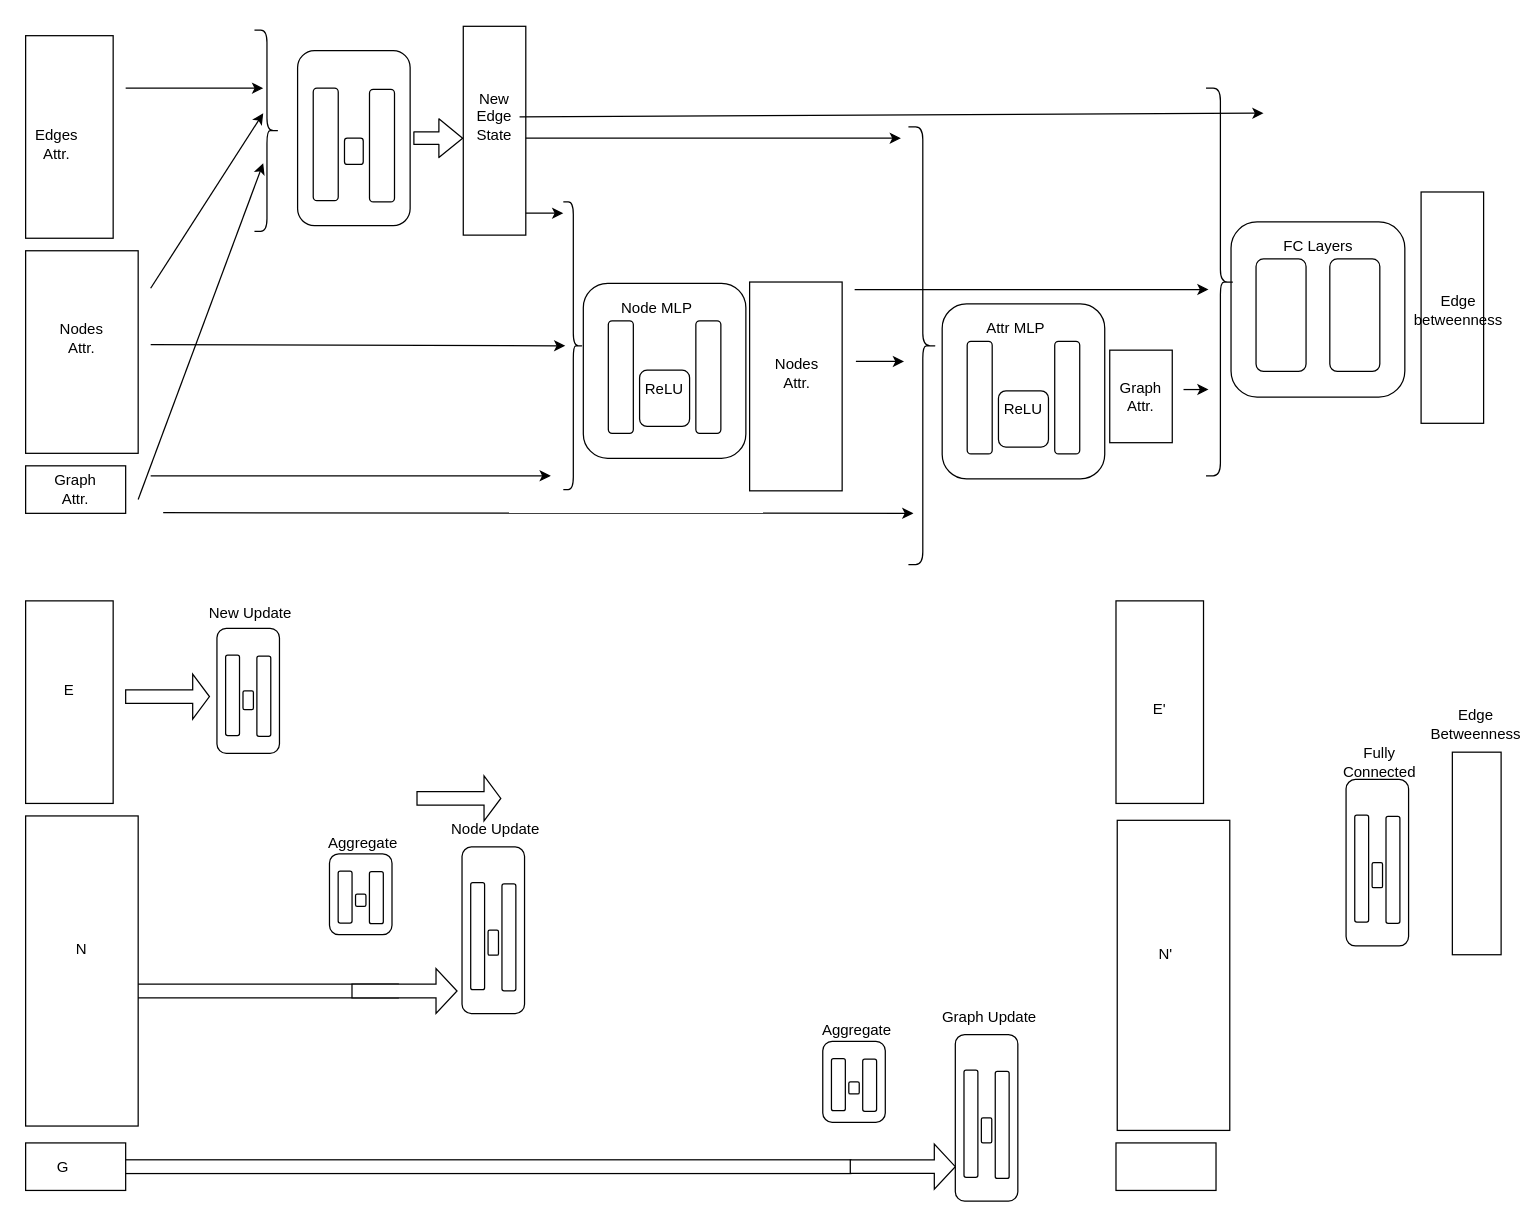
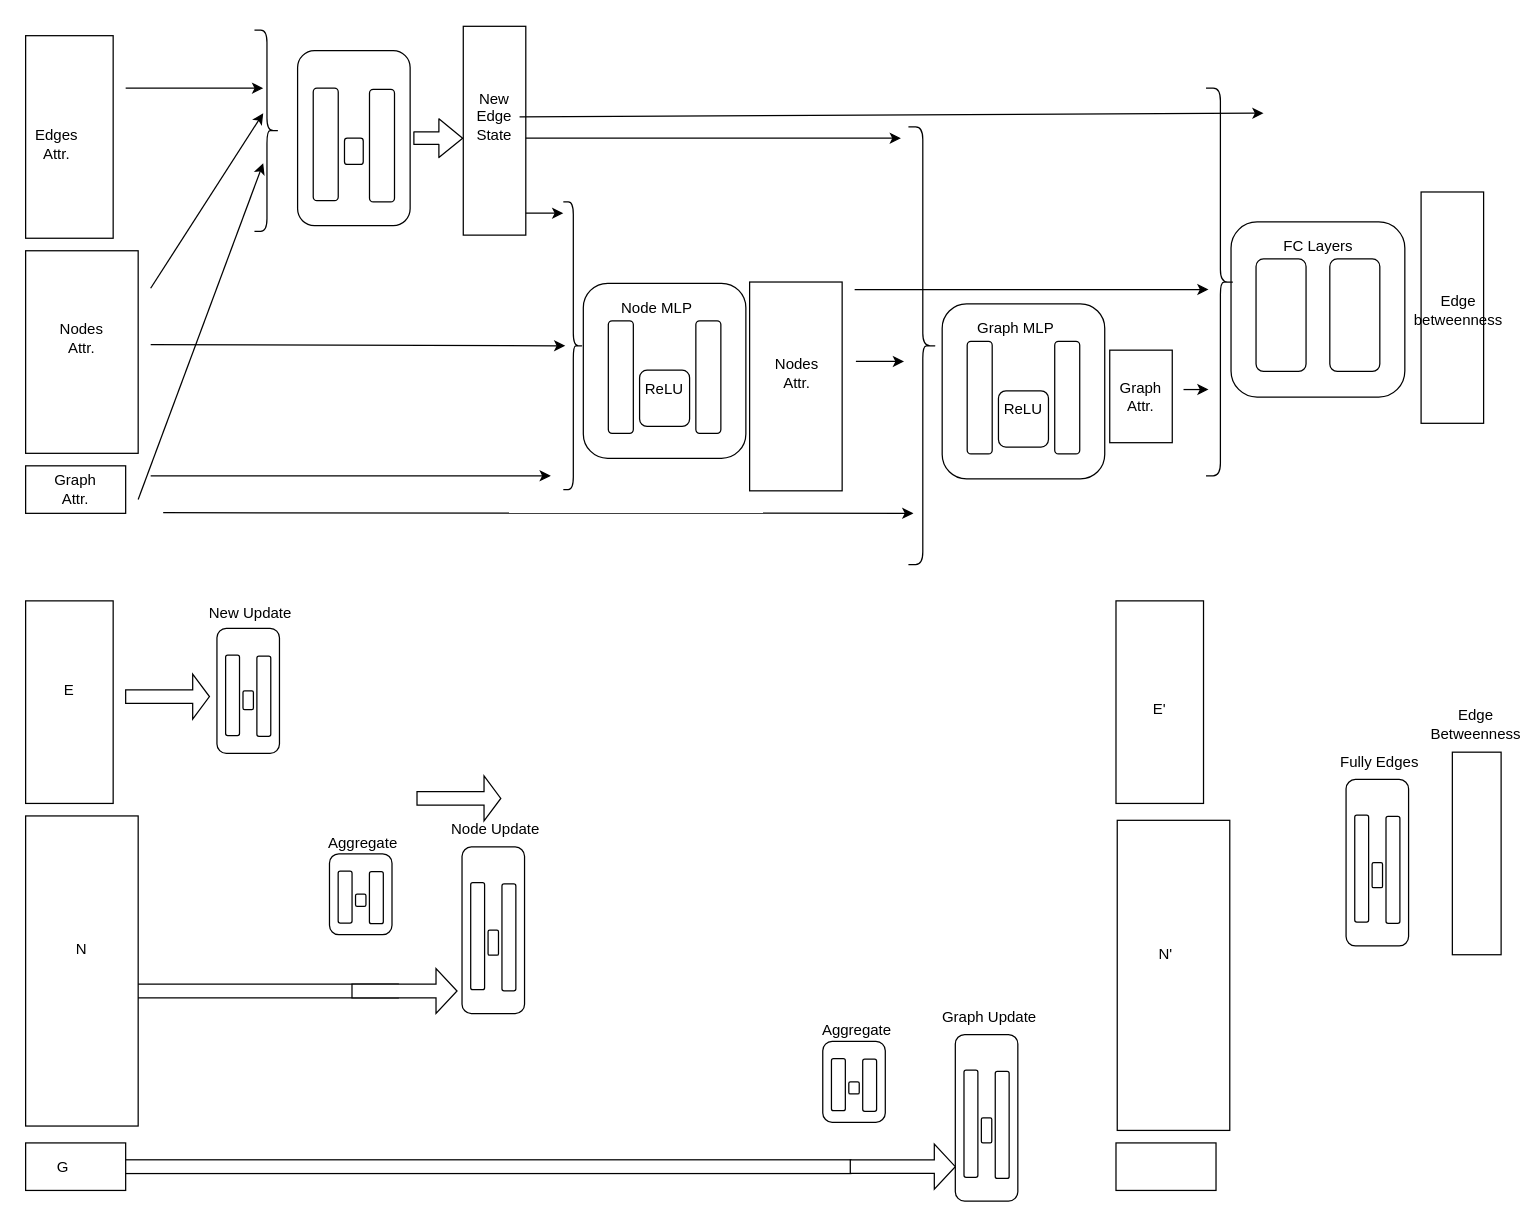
node "Attr MLP": label "Attr MLP" -> "Graph MLP"
node "Fully Connected": label "Fully Connected" -> "Fully Edges"
